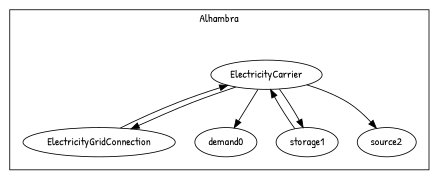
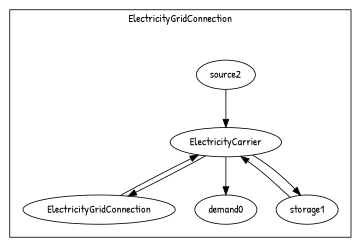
cluster "Alhambra": label "Alhambra" -> "ElectricityGridConnection"
edge "ElectricityCarrier" -> "source2": reversed
